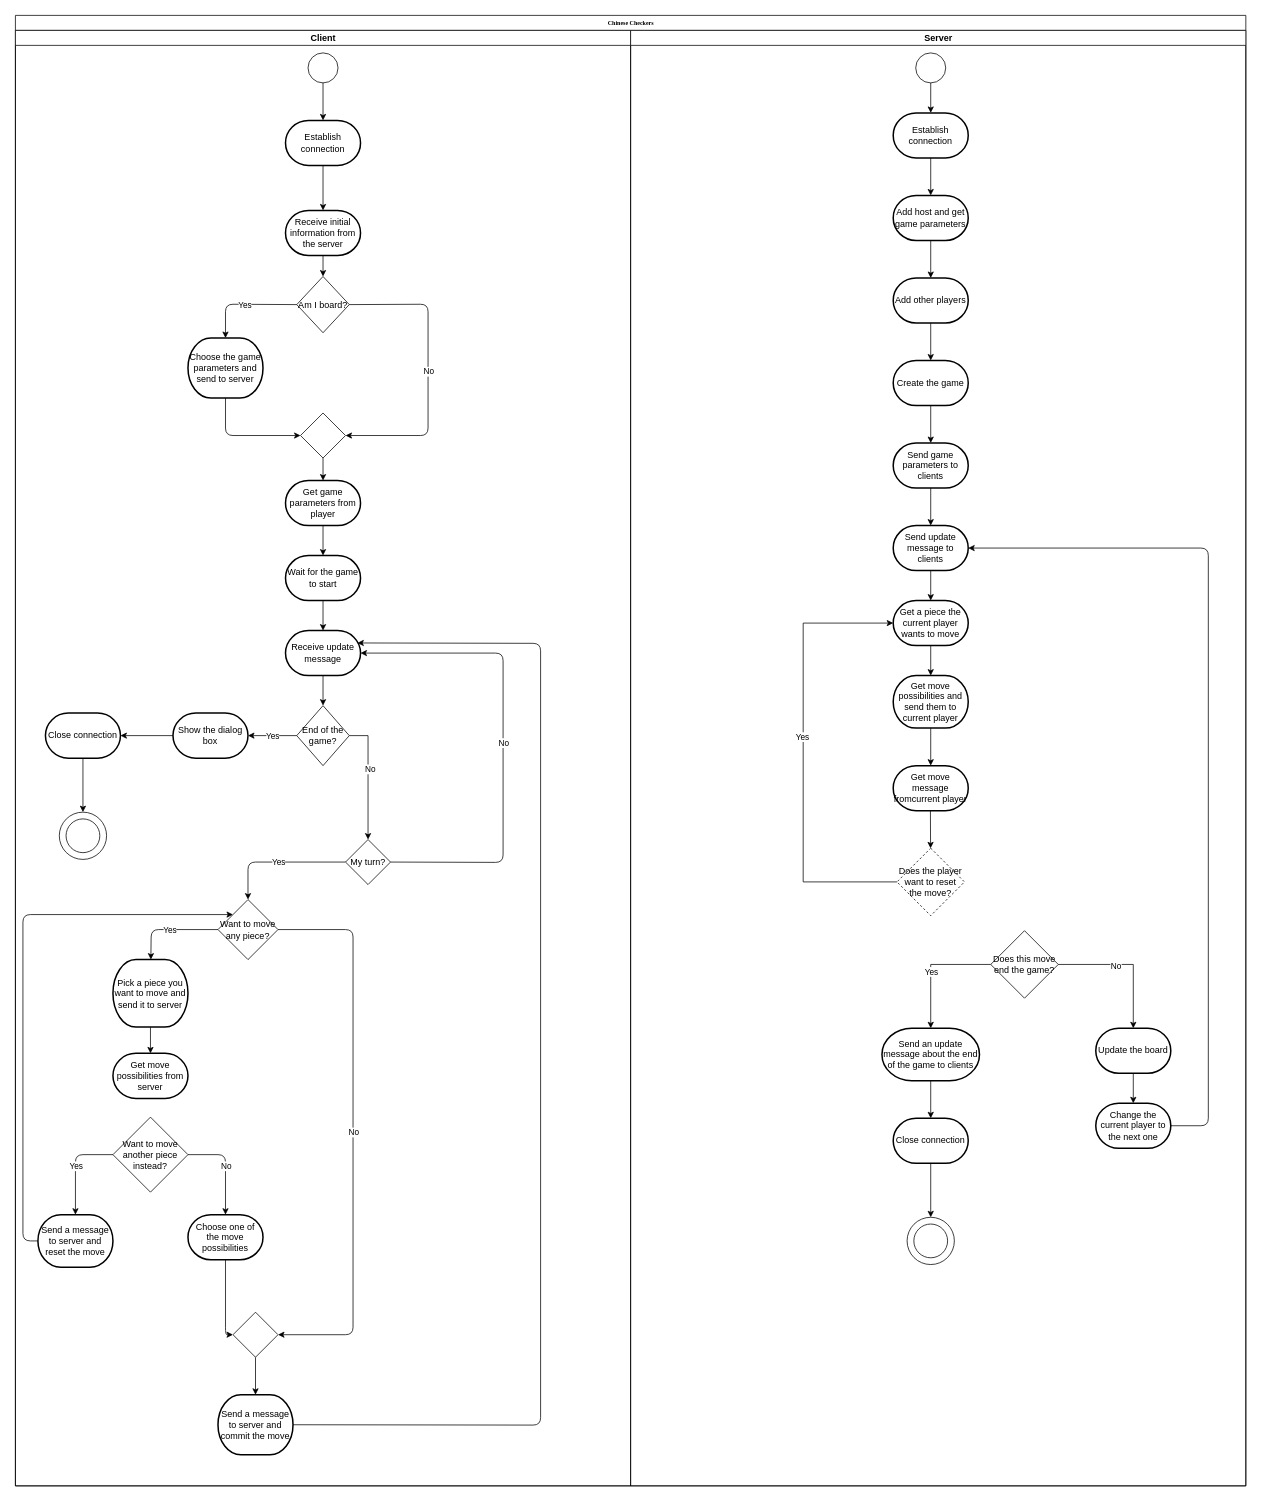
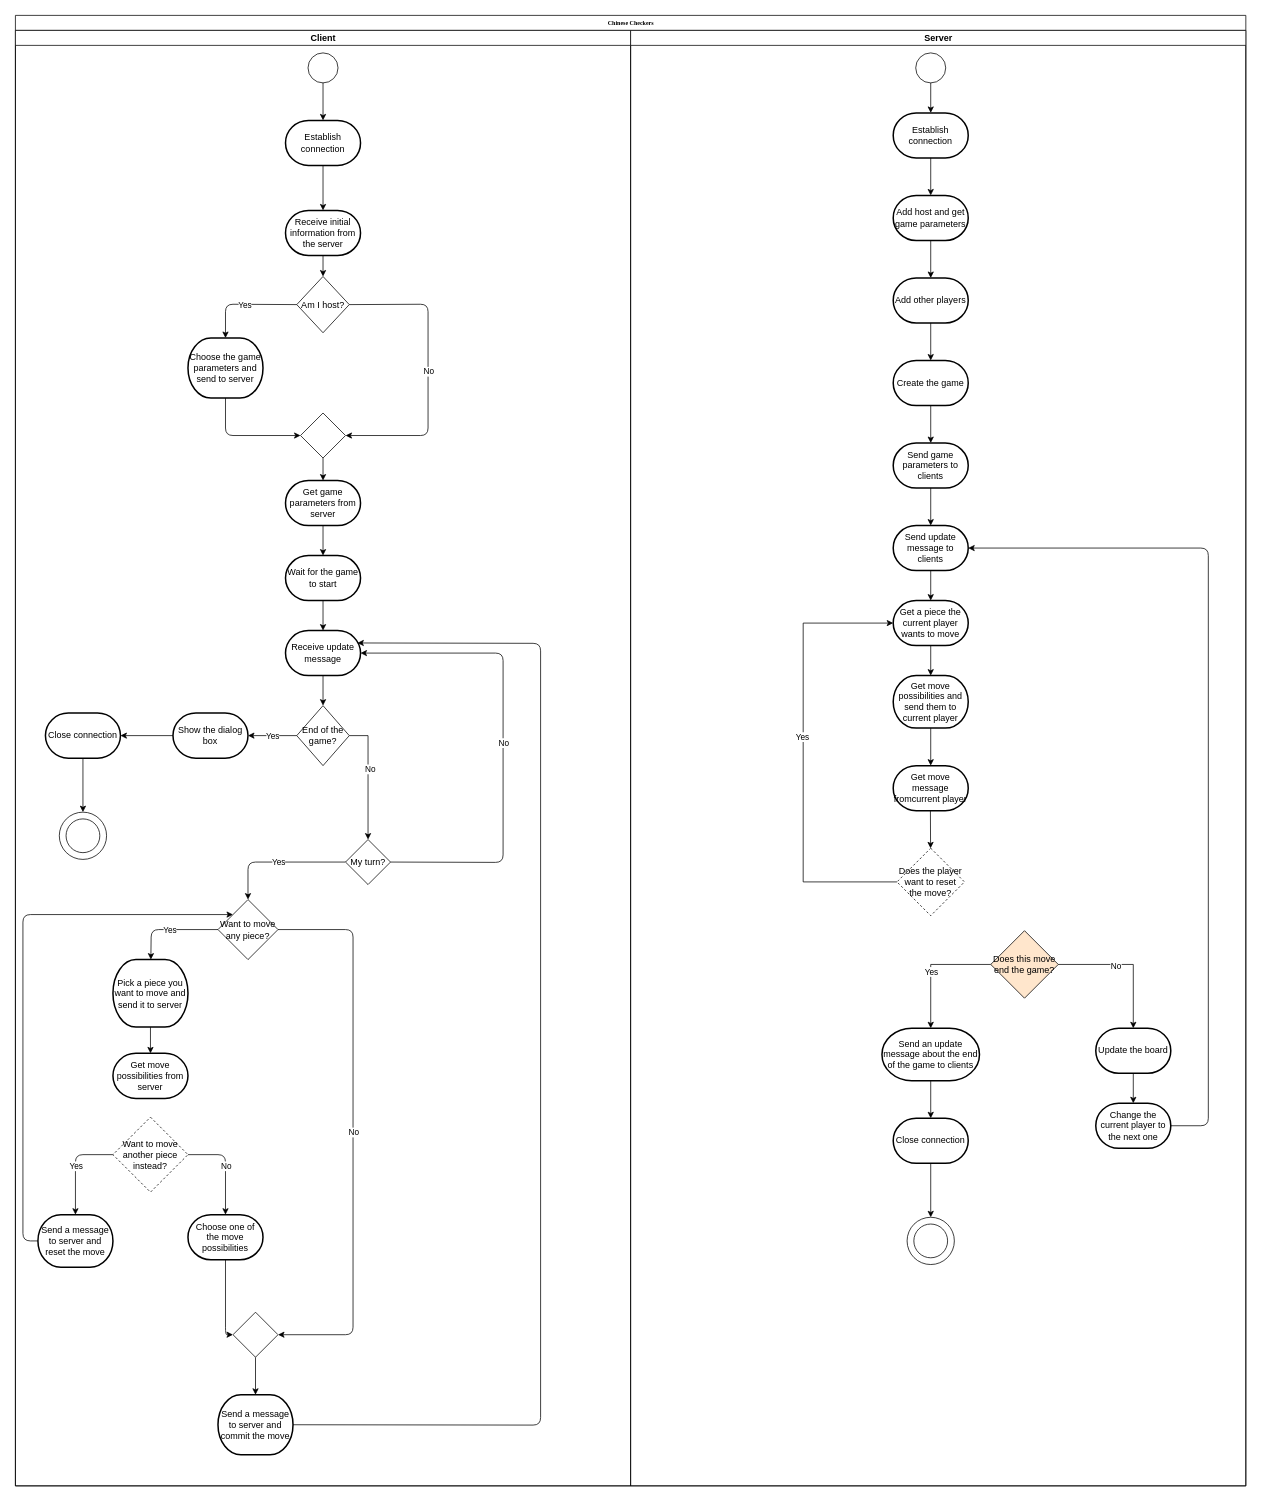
node "Am I board?": label "Am I board?" -> "Am I host?"
node "Get game parameters from player": label "Get game parameters from player" -> "Get game parameters from server"
node "Does this move end the game?": fillcolor #ffffff -> #ffe6cc
node "Want to move another piece instead?": style solid -> dashed
